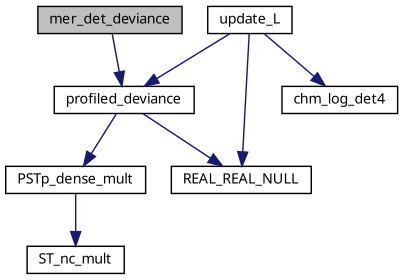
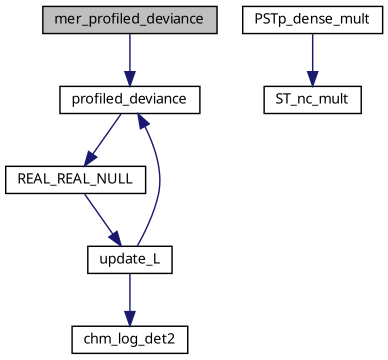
node "mer_det_deviance": label "mer_det_deviance" -> "mer_profiled_deviance"
edge "update_L" -> "REAL_REAL_NULL": reversed
node "chm_log_det4": label "chm_log_det4" -> "chm_log_det2"
edge "profiled_deviance" -> "PSTp_dense_mult": removed
